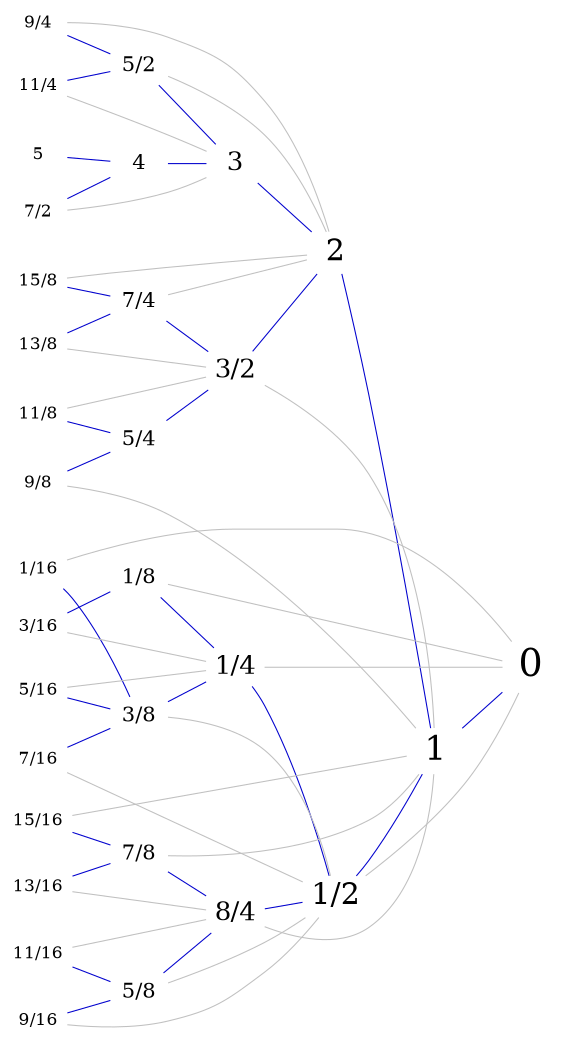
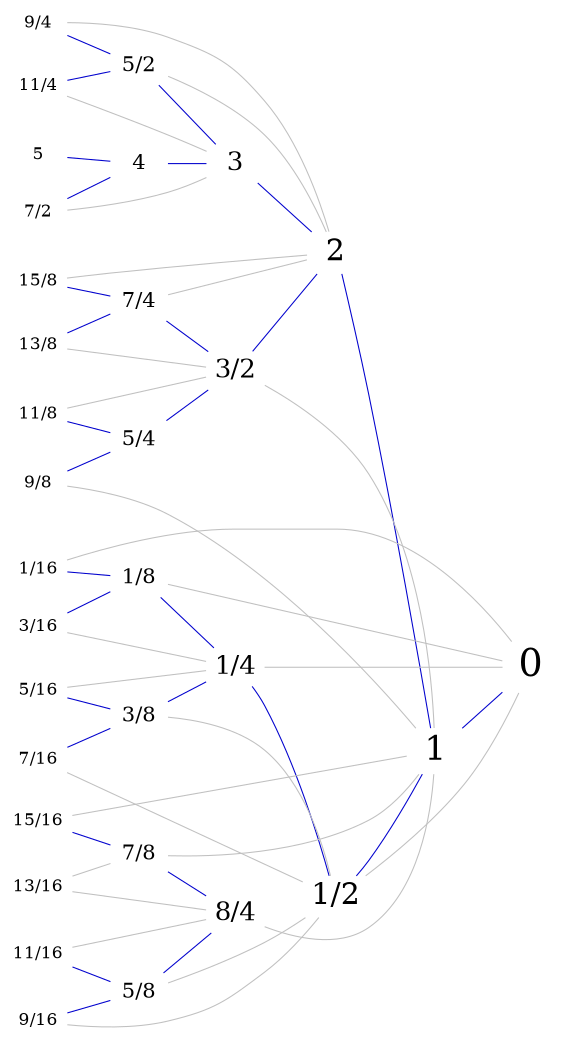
edge "1/16" -- "3/8": now "1/16" -- "1/8"
edge "7/8" -- "13/16": color blue3 -> grey
edge "1/2" -- "8/4": removed
